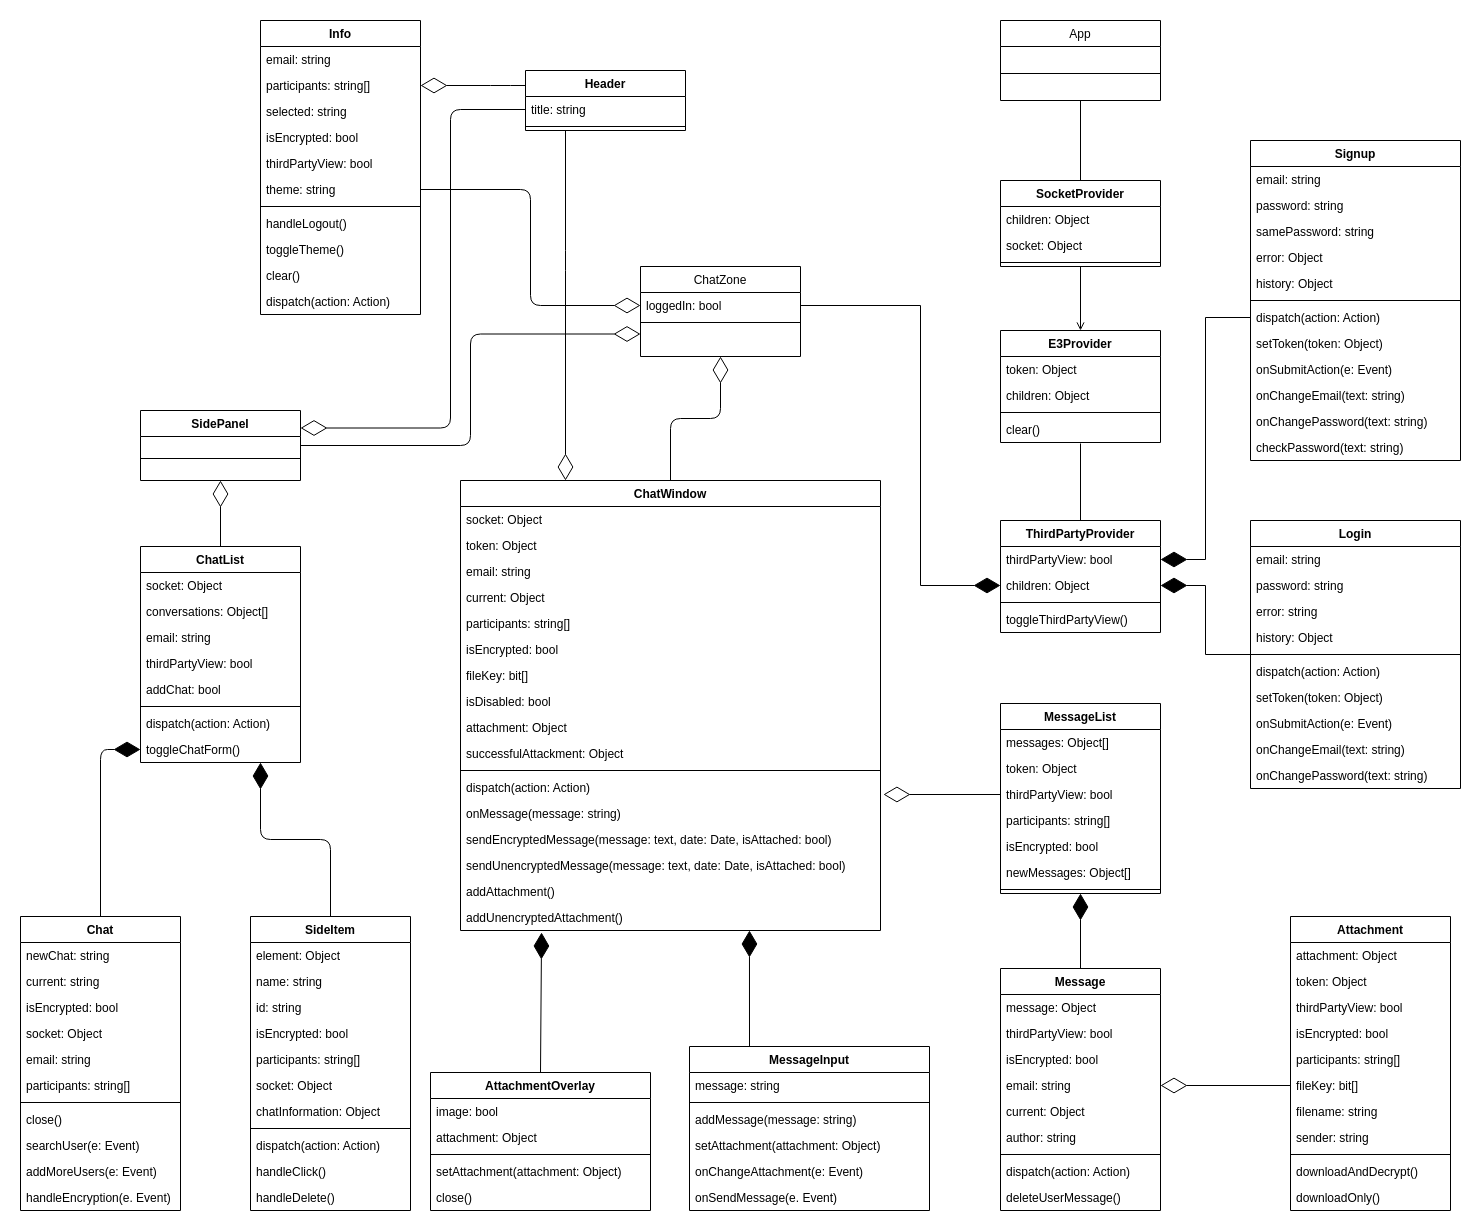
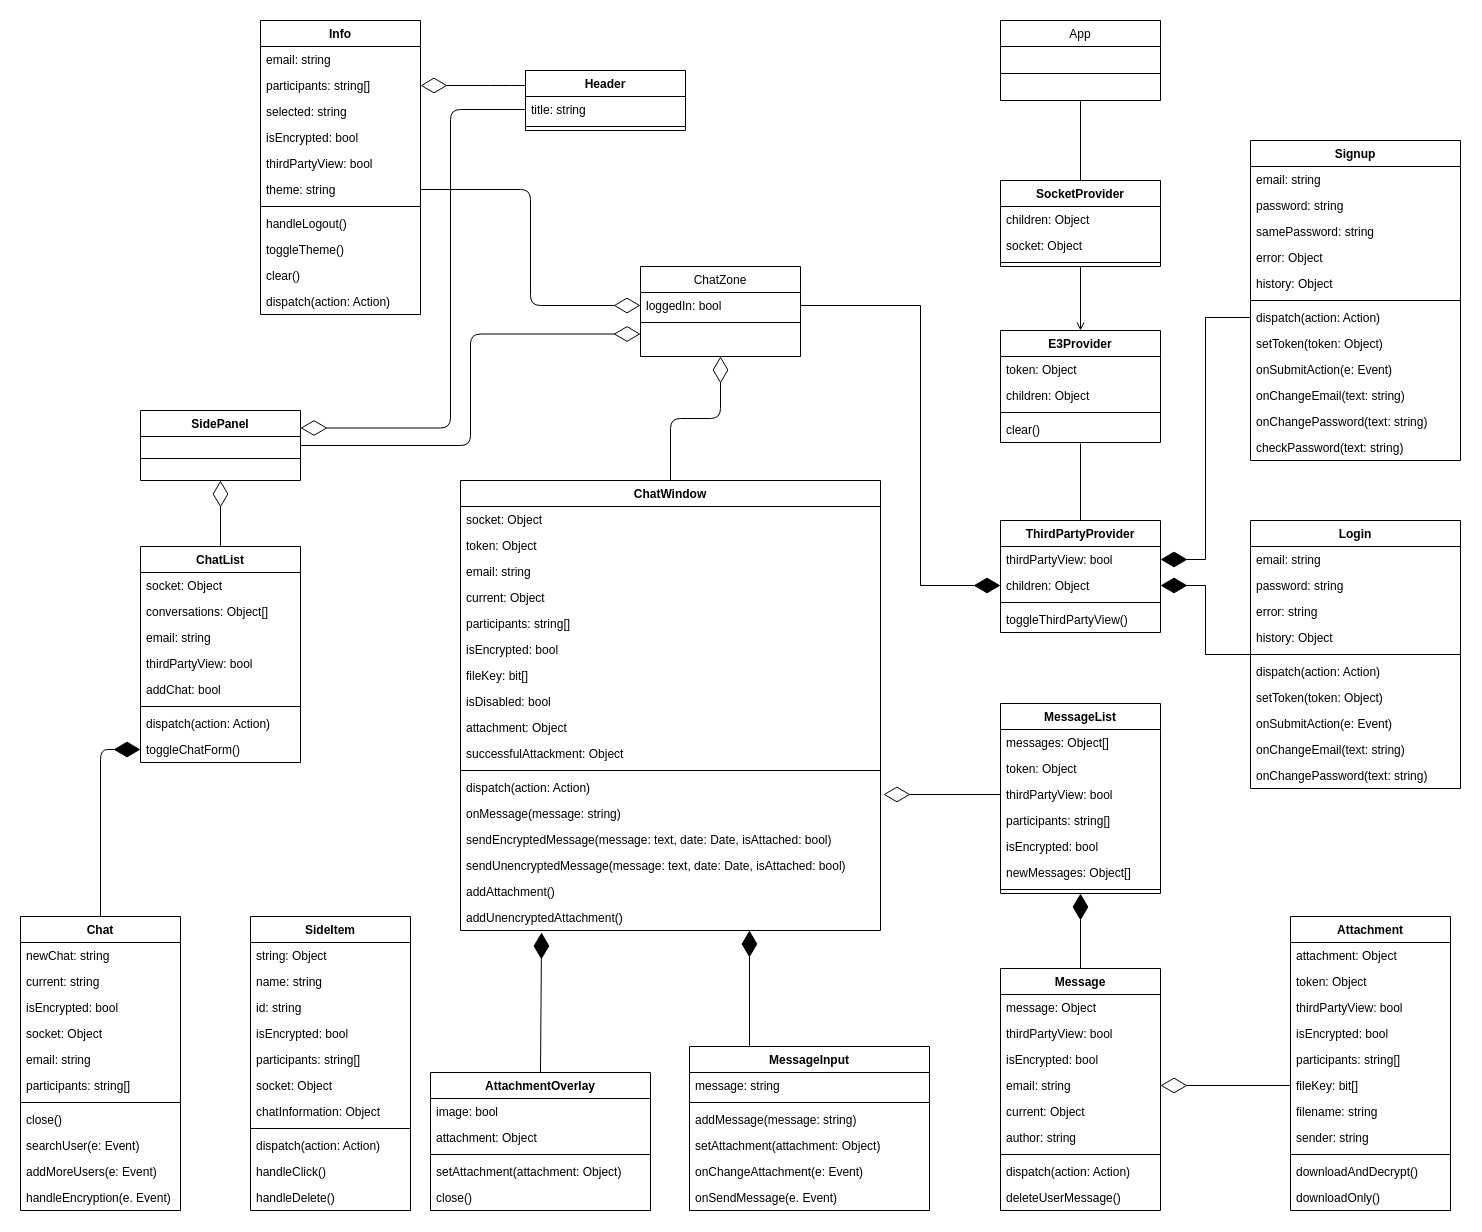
edge "Header" -> "ChatWindow": removed
edge "SideItem" -> "ChatList": removed
node "element: Object": label "element: Object" -> "string: Object"
